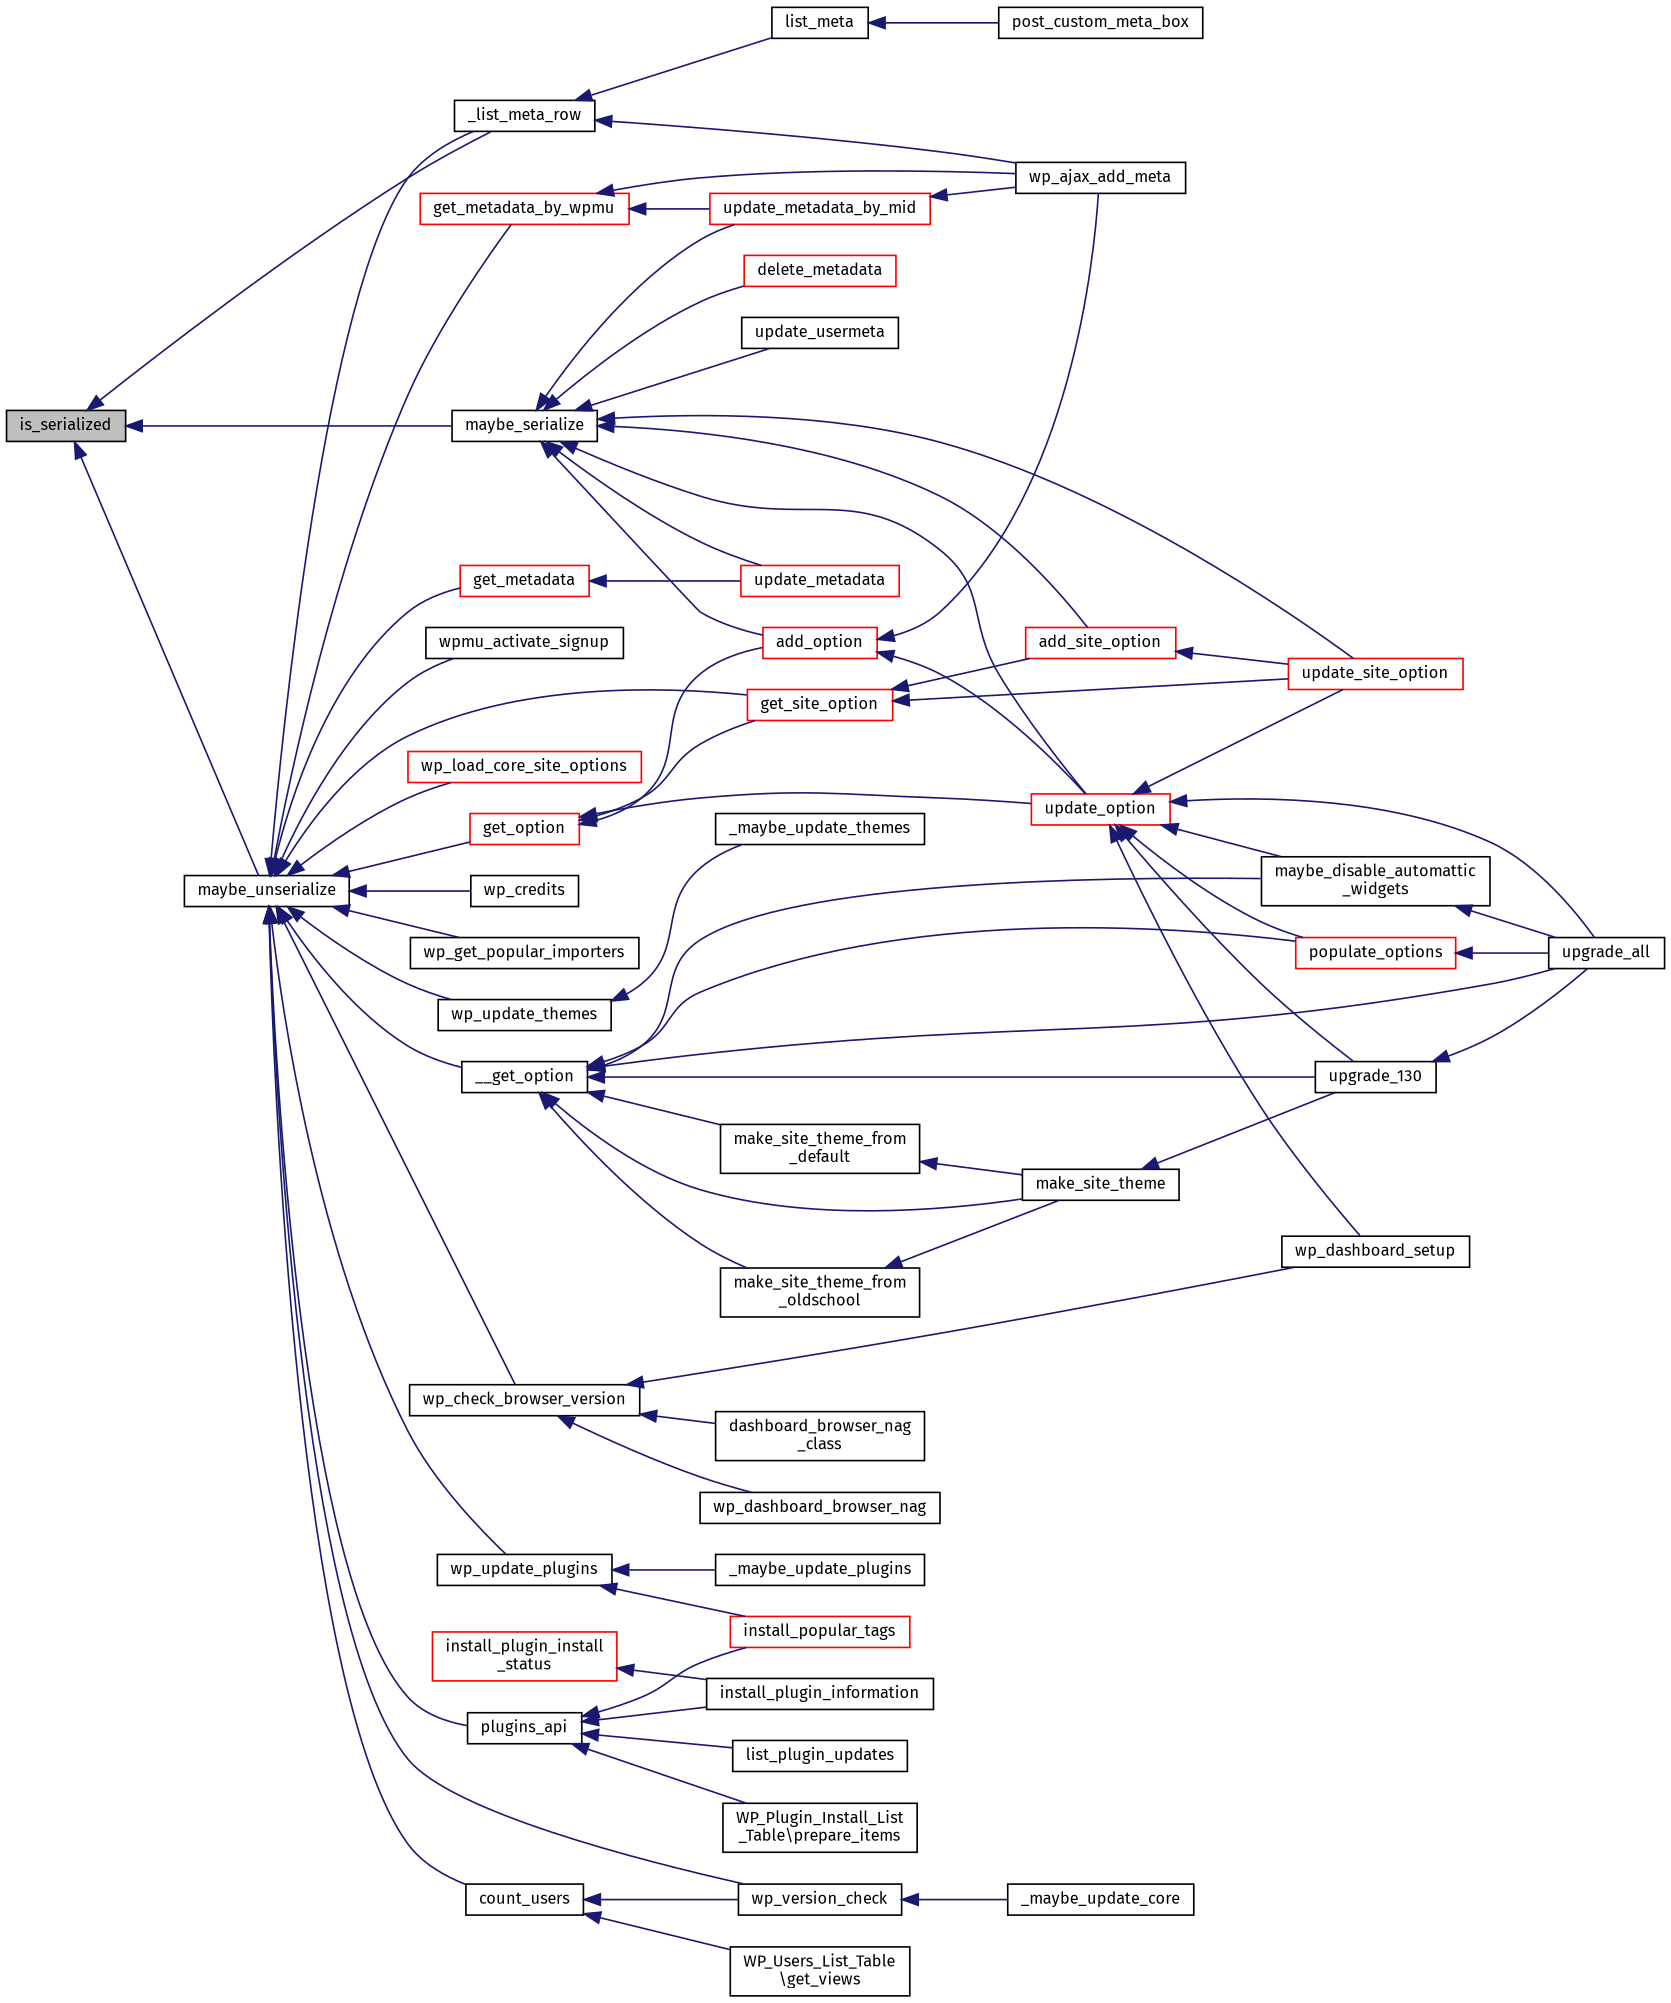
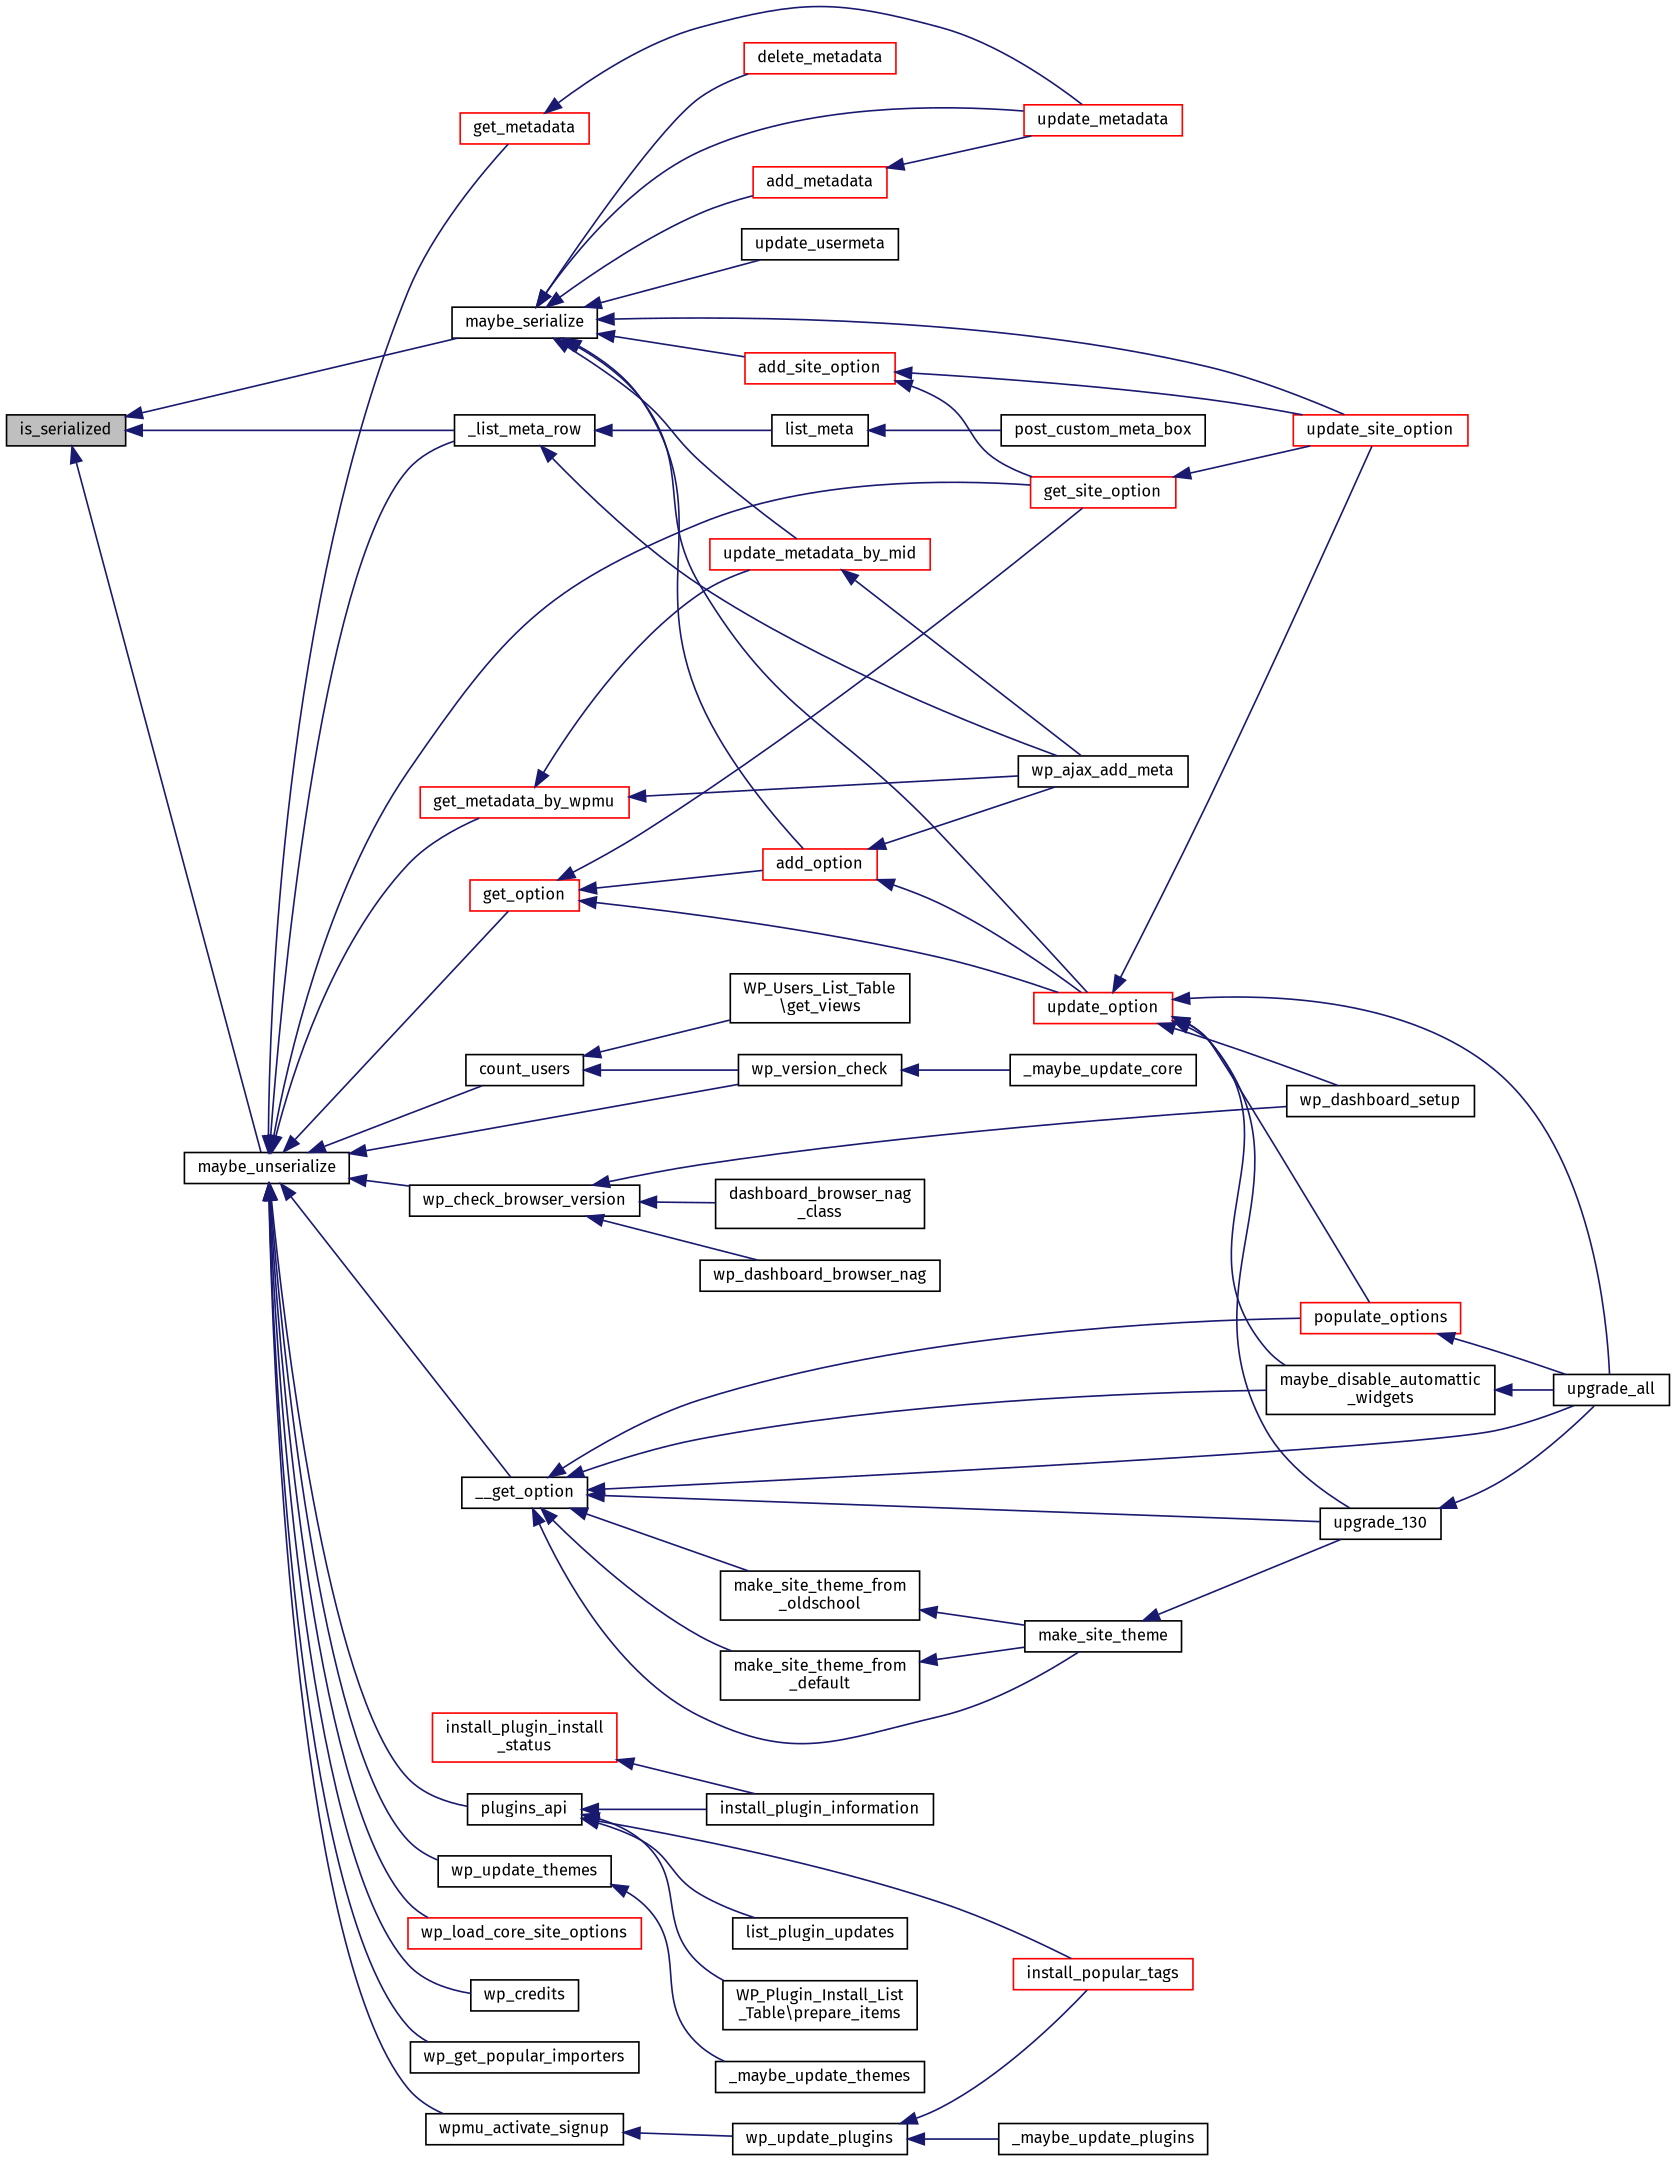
node "add_metadata": added
edge "add_site_option" -> "get_site_option": reversed
edge "wp_update_plugins" -> "maybe_unserialize": now "wp_update_plugins" -> "wpmu_activate_signup"
